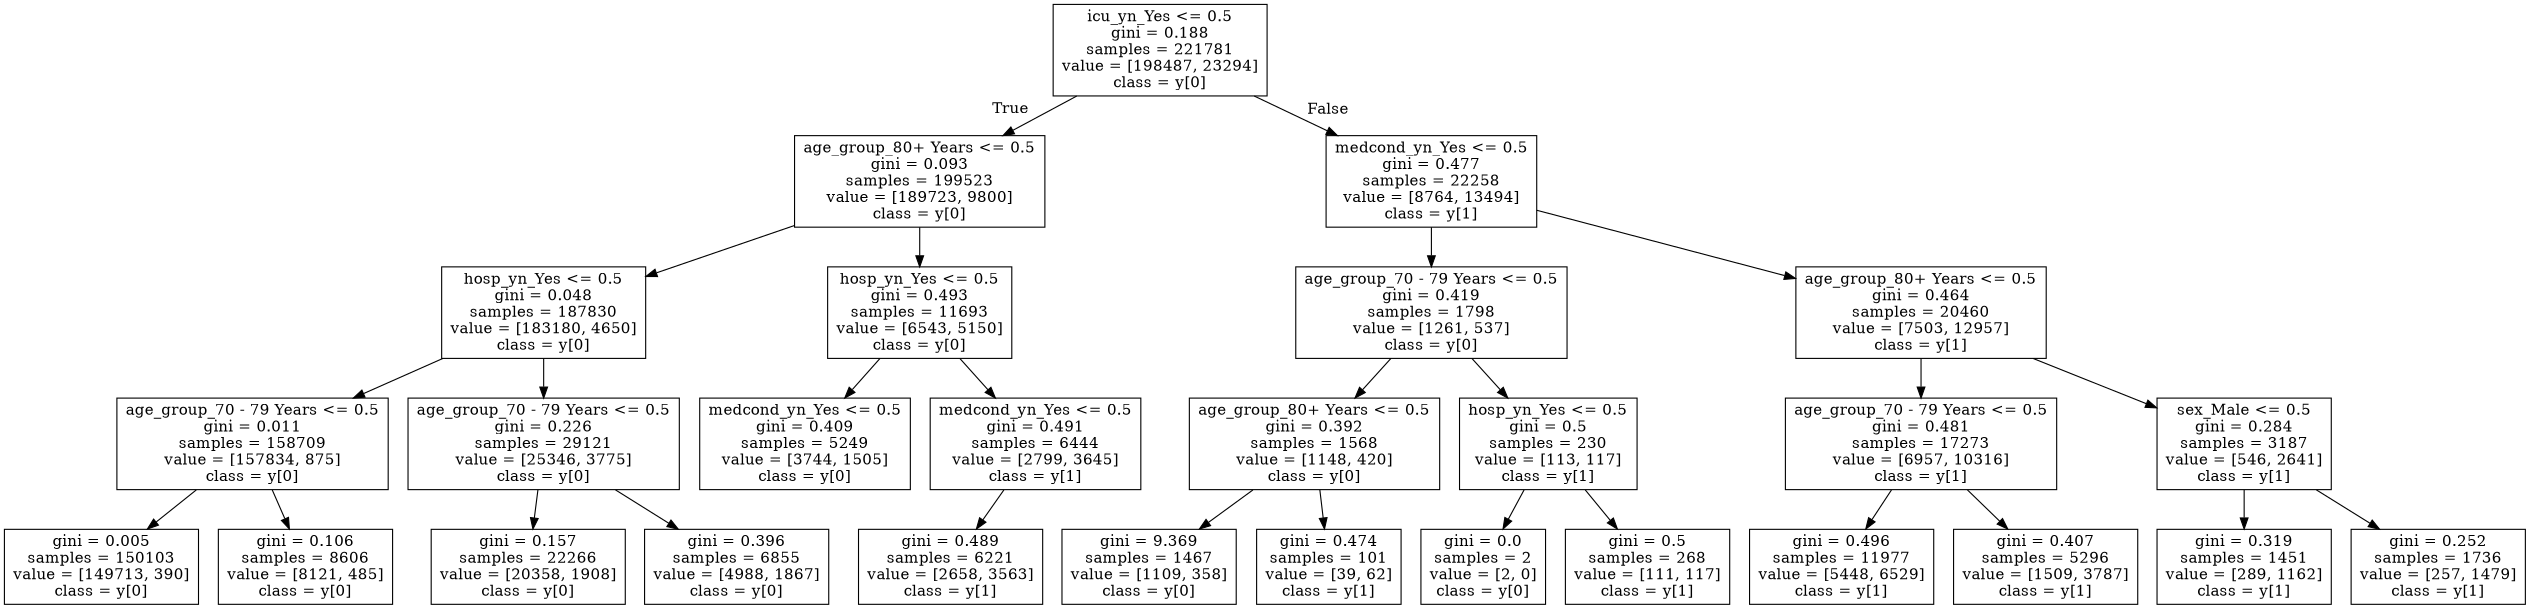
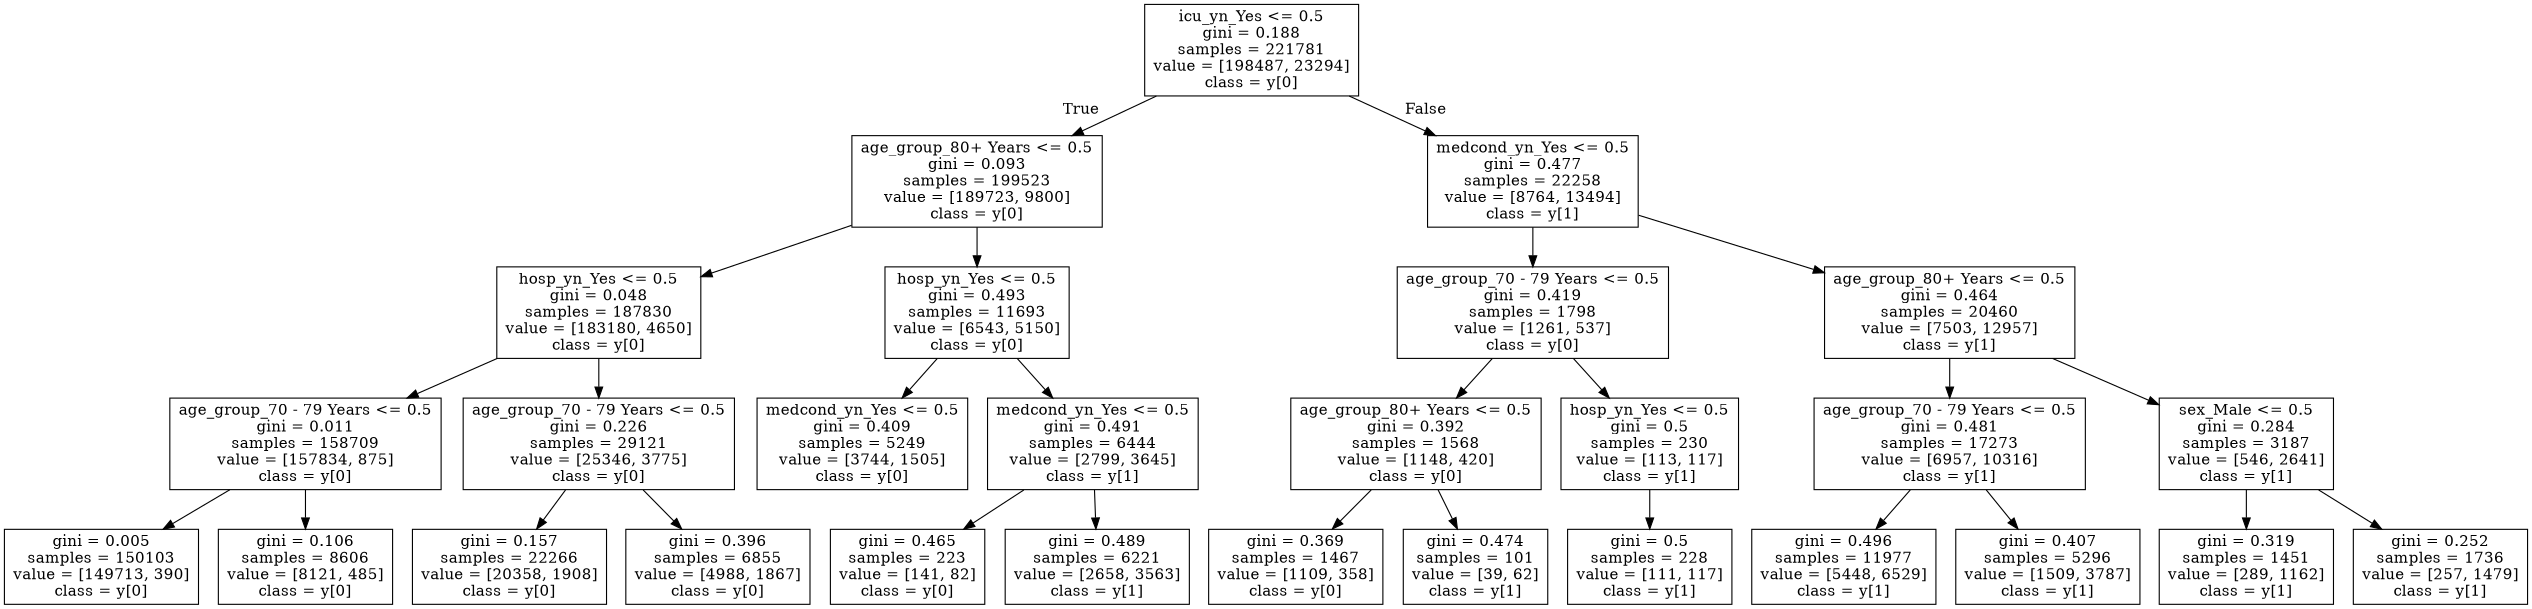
node "gini = 0.465 samples = 223 value = [141, 82] class = y[0]": added
node "gini = 9.369 samples = 1467 value = [1109, 358] class = y[0]": label "gini = 9.369 samples = 1467 value = [1109, 358] class = y[0]" -> "gini = 0.369 samples = 1467 value = [1109, 358] class = y[0]"
node "gini = 0.0 samples = 2 value = [2, 0] class = y[0]": removed
node "gini = 0.5 samples = 268 value = [111, 117] class = y[1]": label "gini = 0.5 samples = 268 value = [111, 117] class = y[1]" -> "gini = 0.5 samples = 228 value = [111, 117] class = y[1]"
